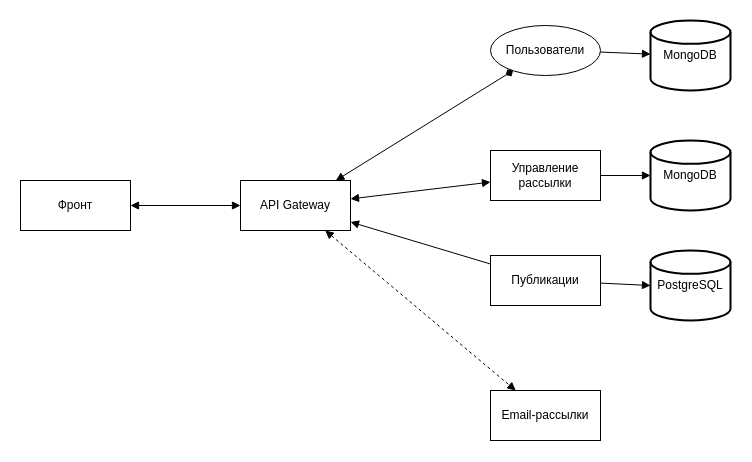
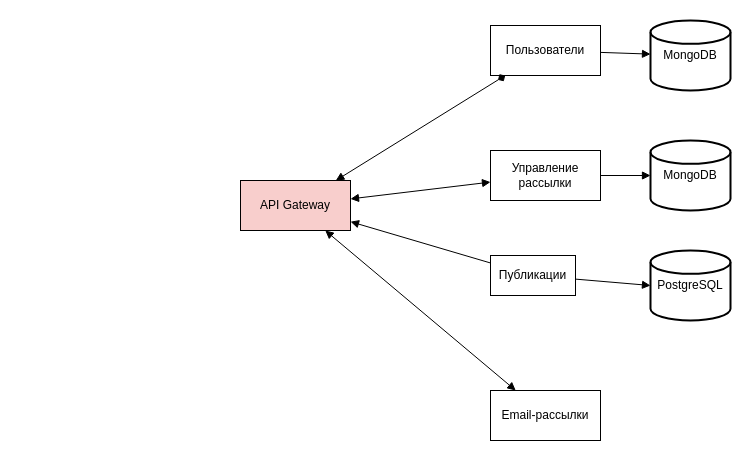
node "Пользователи": shape ellipse -> rectangle
node "Фронт": removed
edge "Фронт" -- "API Gateway": removed
node "API Gateway": fillcolor #ffffff -> #f8cecc
node "Публикации": size 110x50 -> 85x40
edge "API Gateway" -- "Email-рассылки": style dashed -> solid
